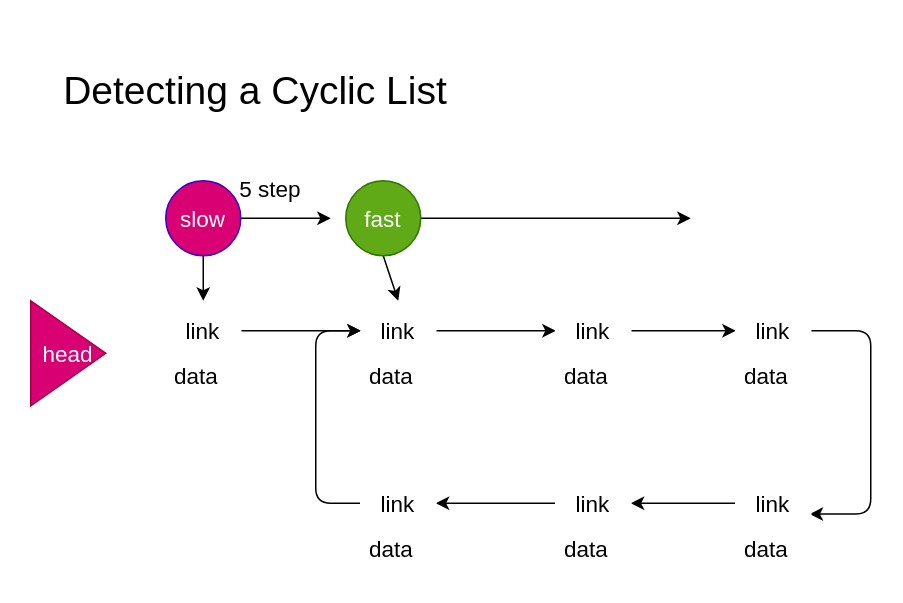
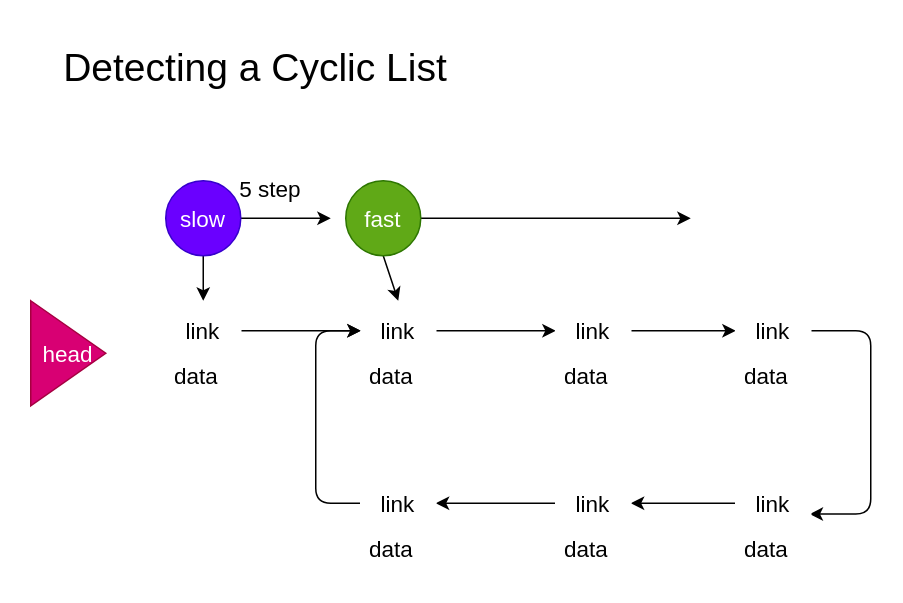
node "Detecting a Cyclic List": moved (256, 91) -> (256, 68)
node "slow": fillcolor #d80073 -> #6a00ff
